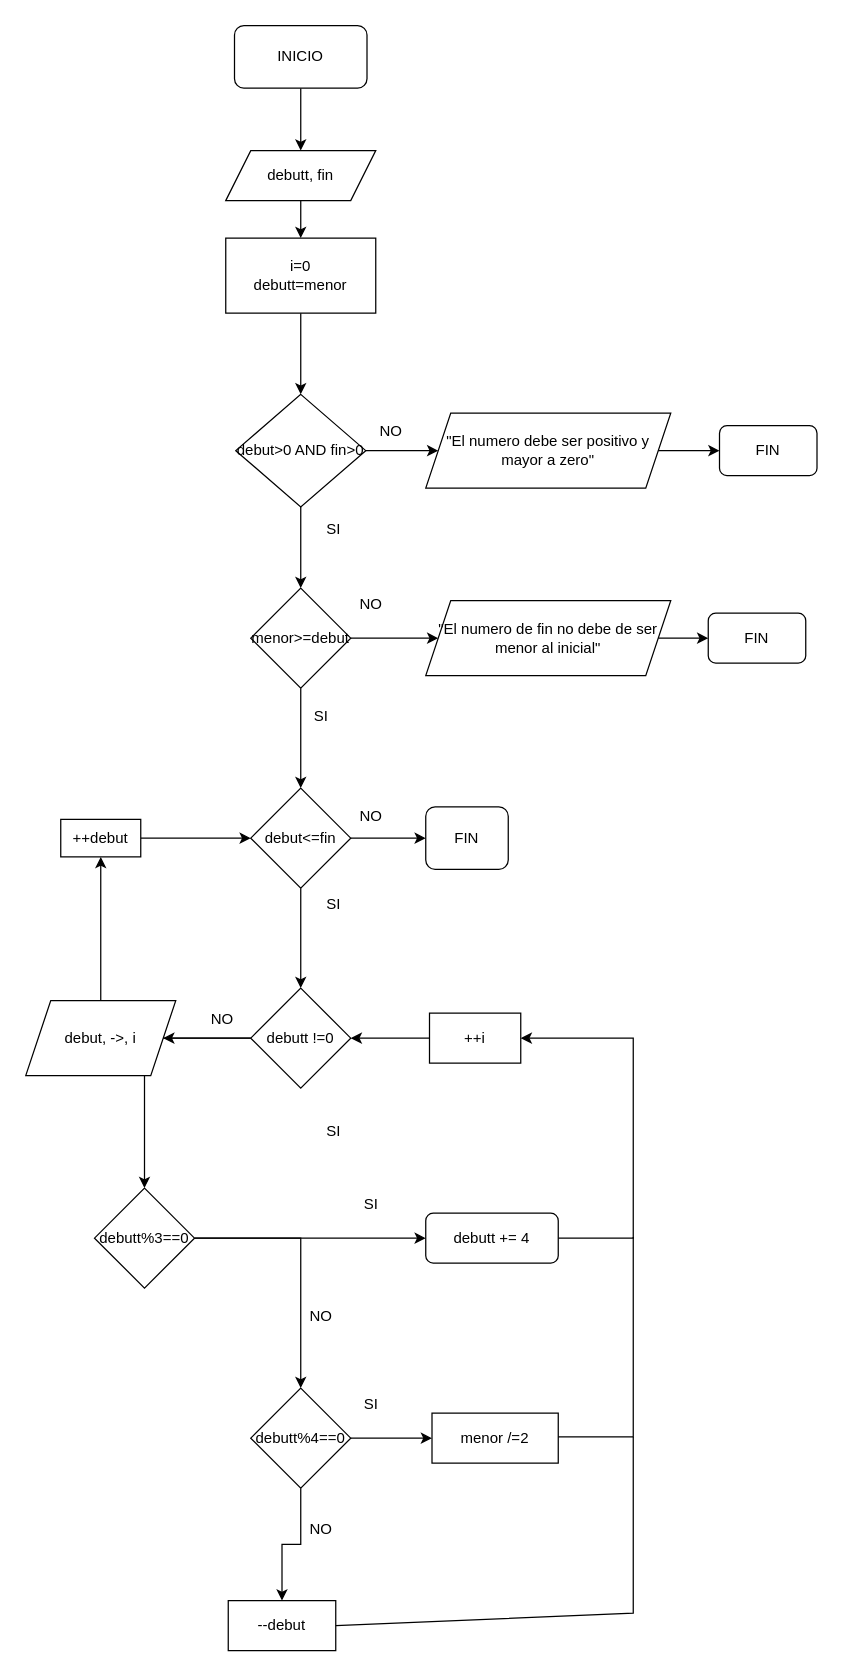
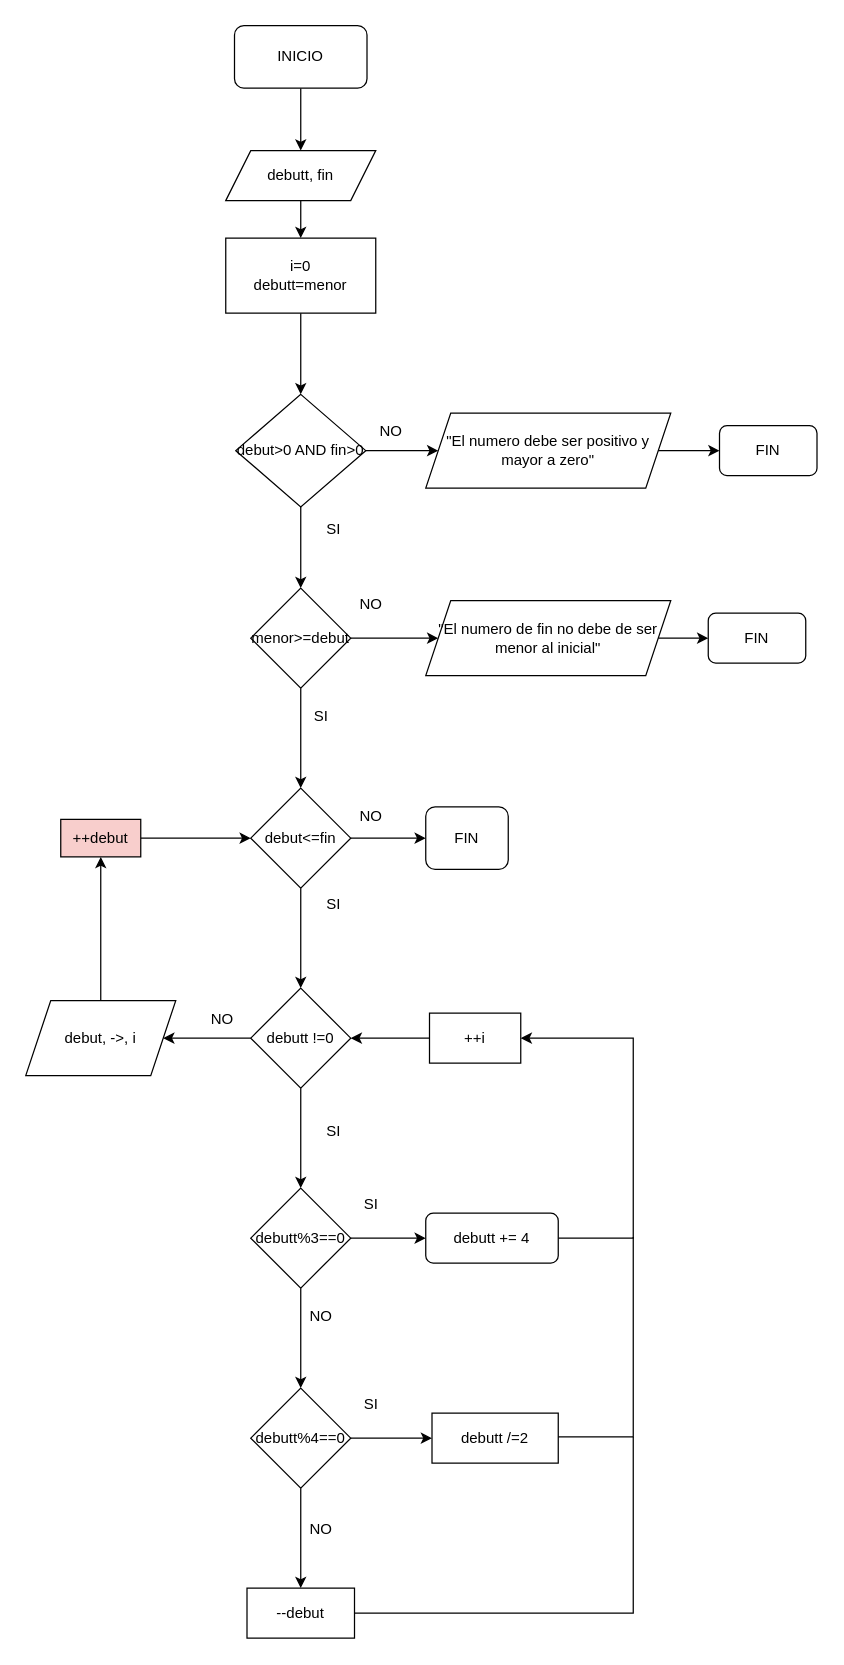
node "++debut": fillcolor #ffffff -> #f8cecc
node "debutt%3==0": moved (144, 1238) -> (301, 1238)
node "menor /=2": label "menor /=2" -> "debutt /=2"
node "--debut": moved (282, 1626) -> (301, 1613)
